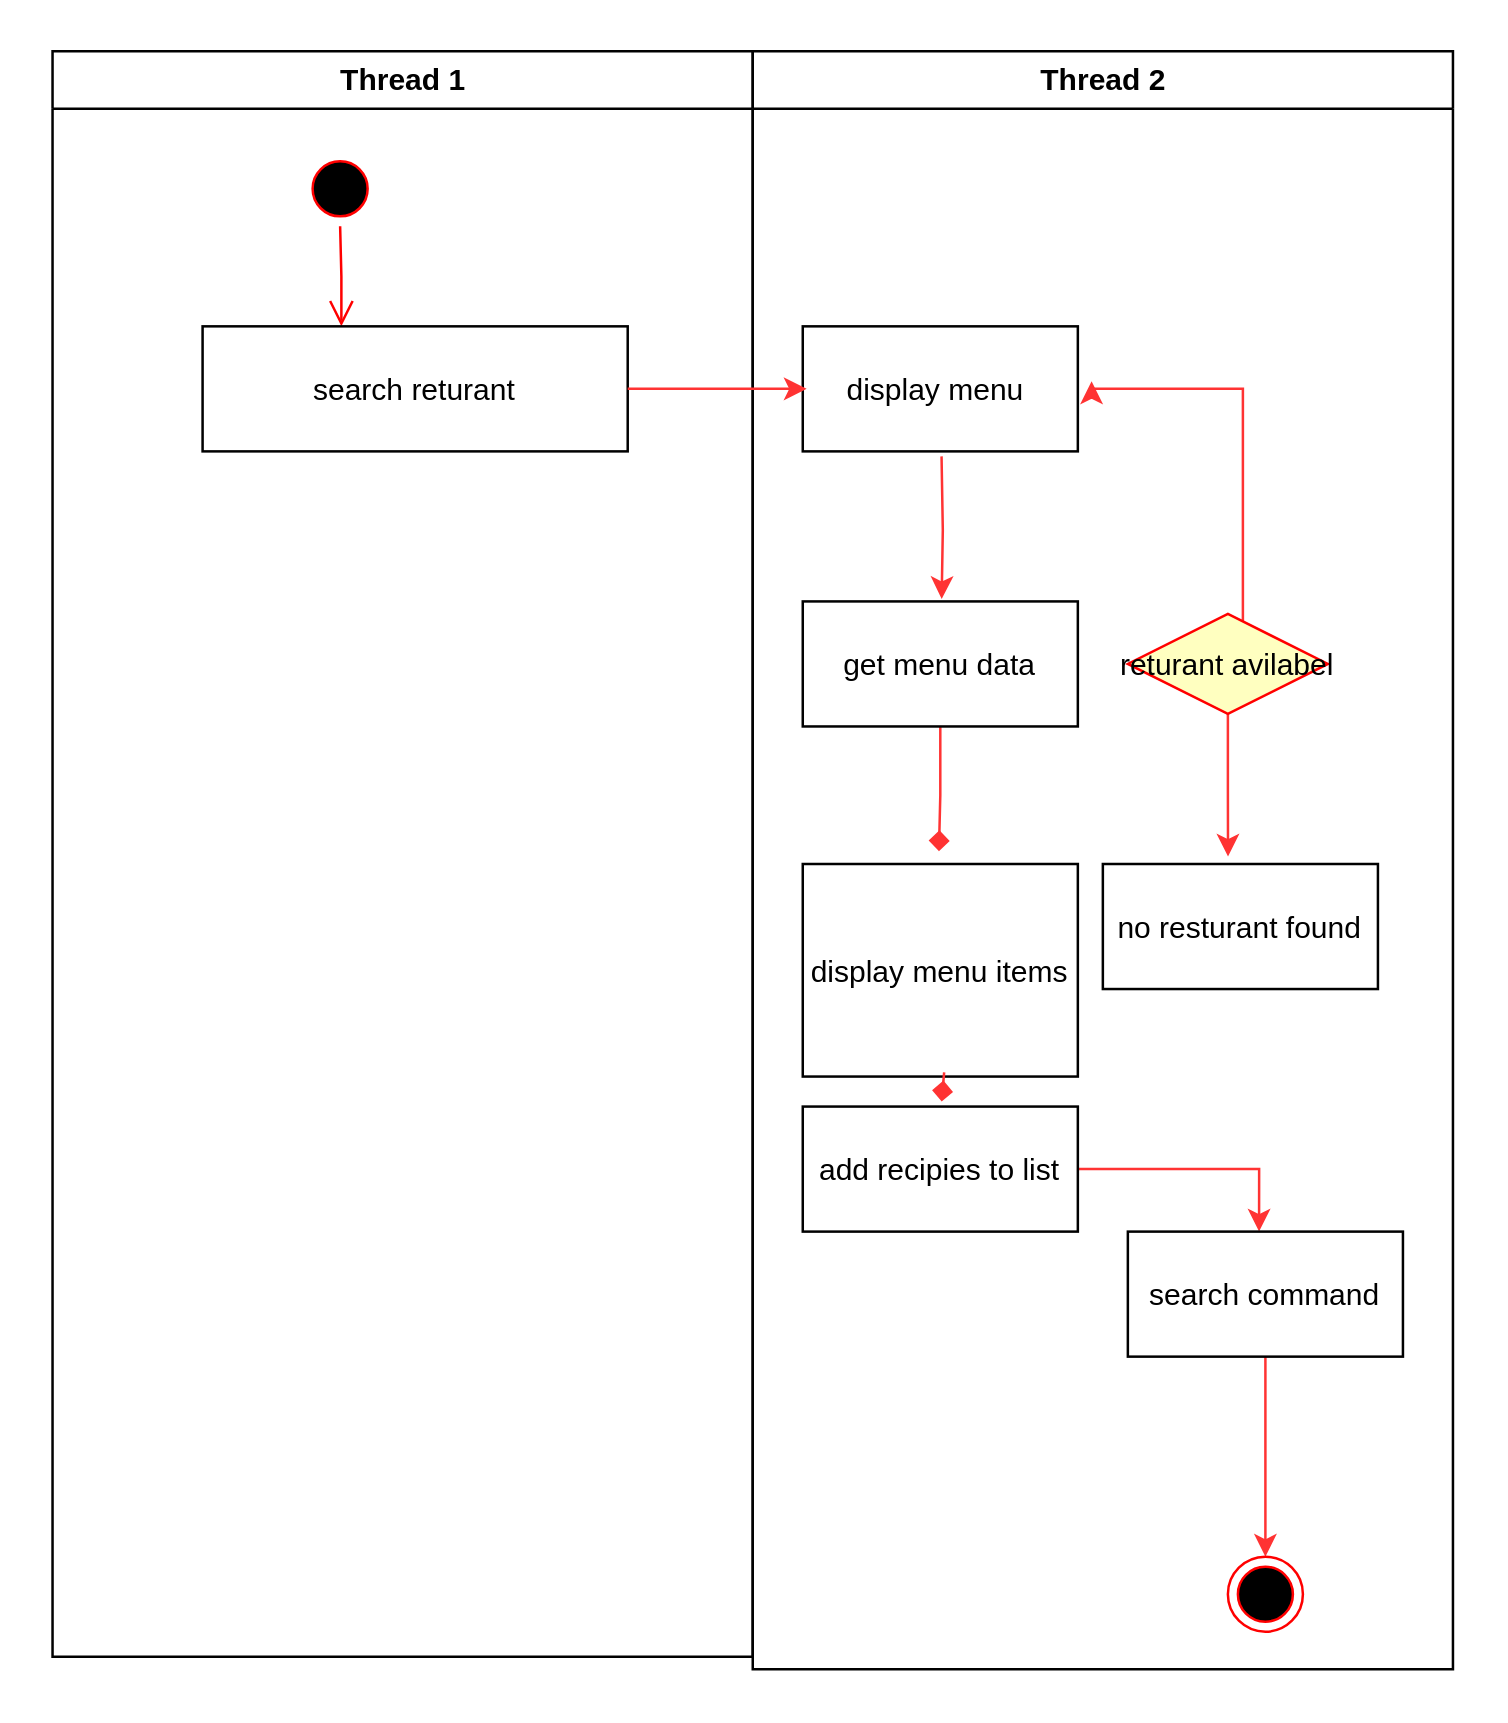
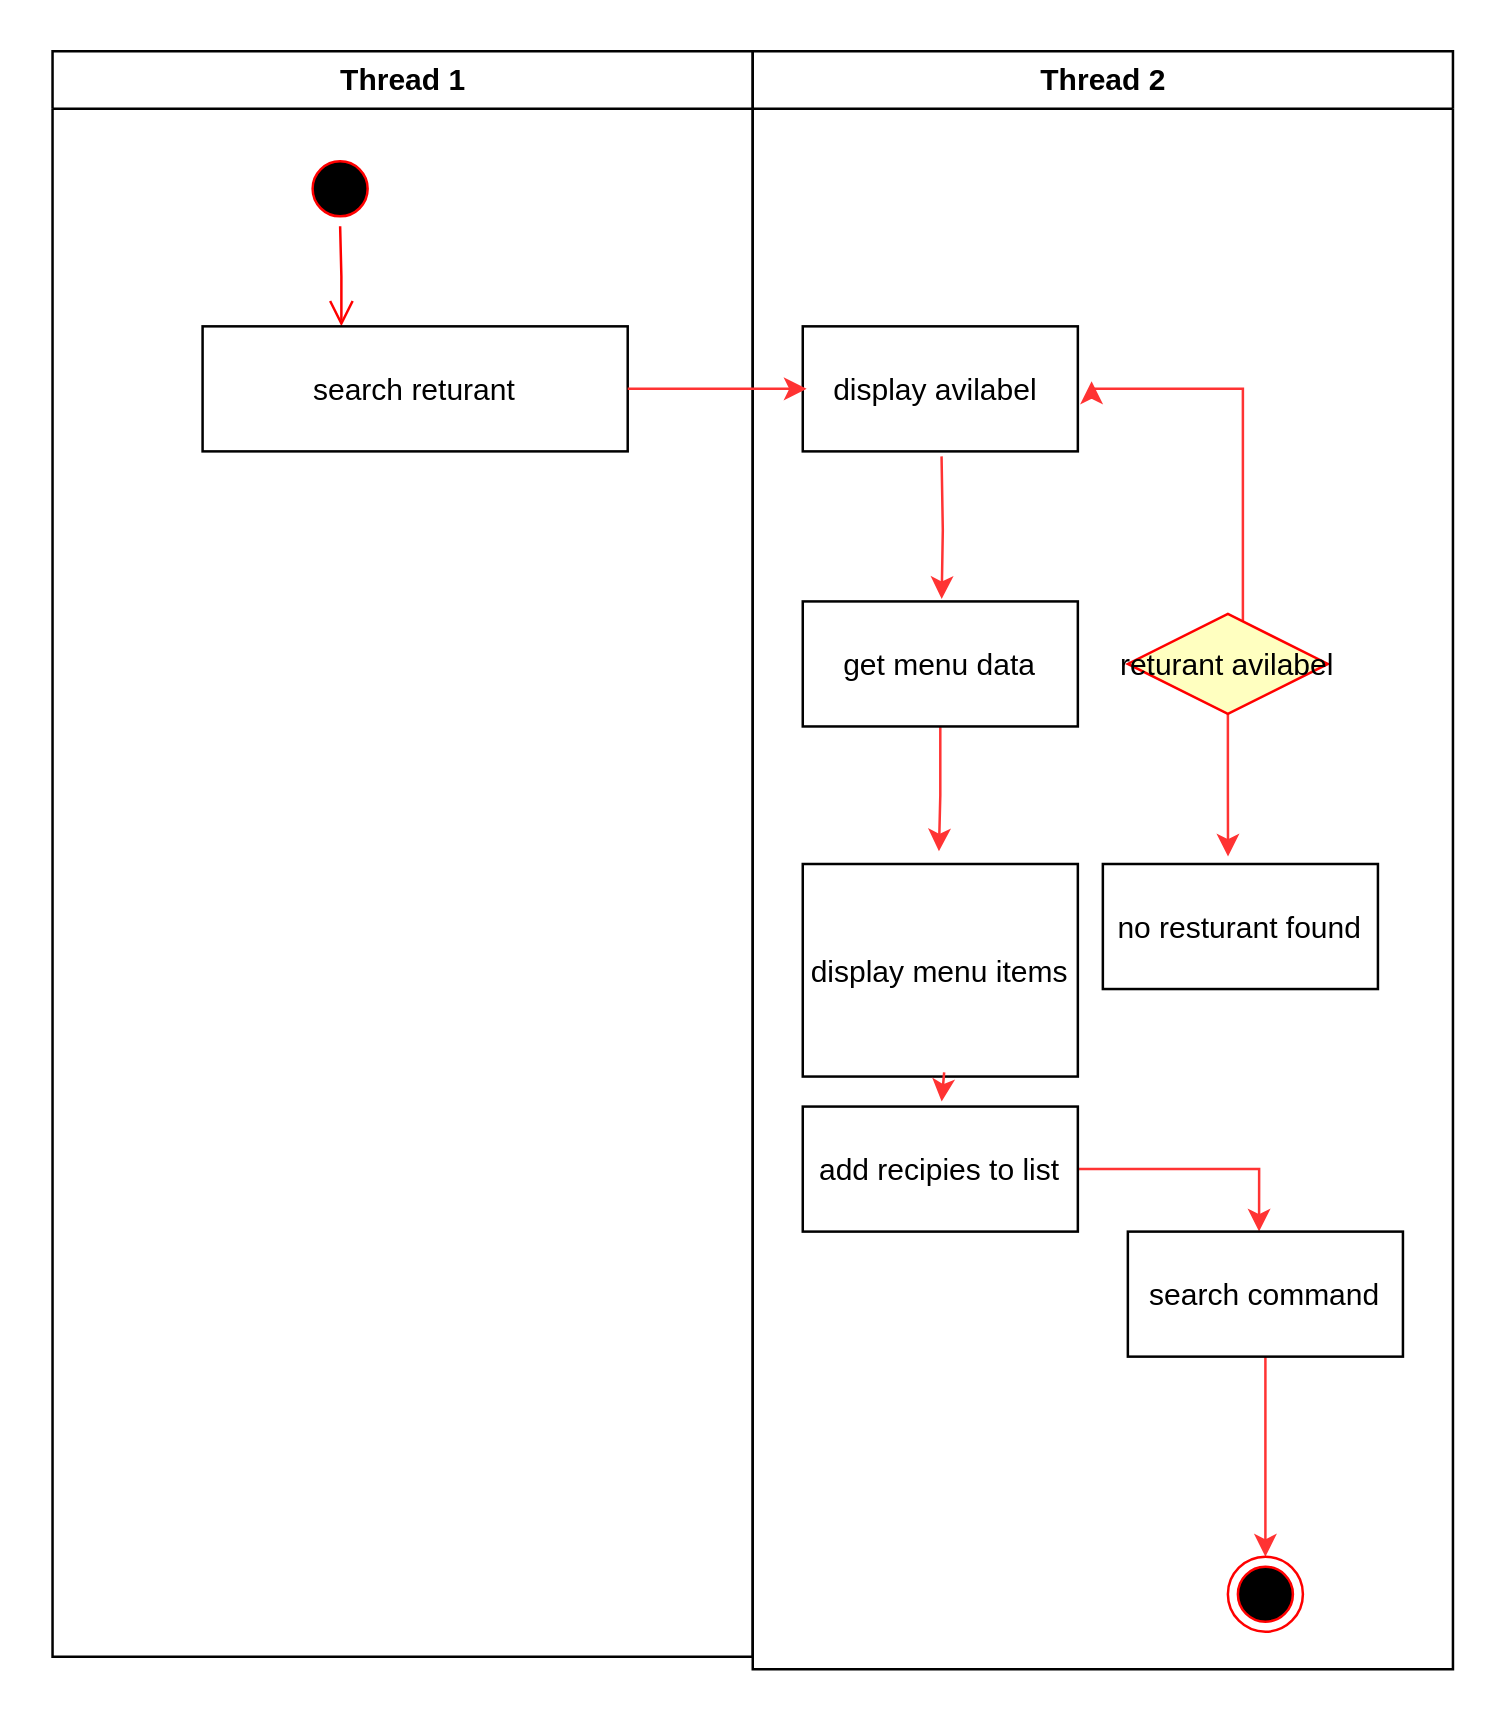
node "display menu": label "display menu" -> "display avilabel"
edge "get menu data" -> "display menu items": arrowhead diamond -> classic
edge "display menu items" -> "add recipies to list": arrowhead diamond -> classic
